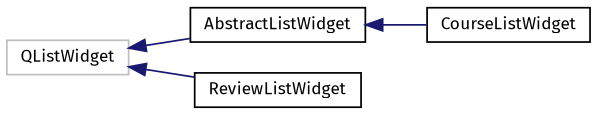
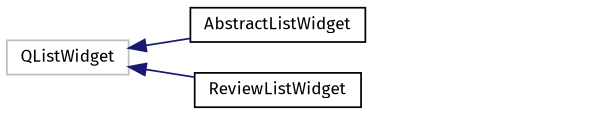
node "CourseListWidget": removed
